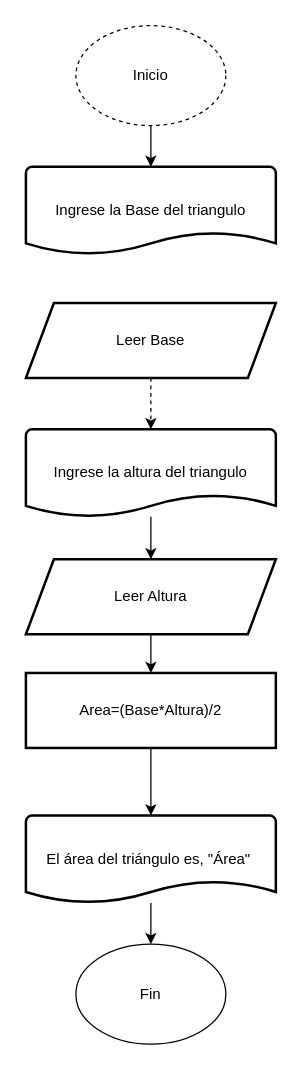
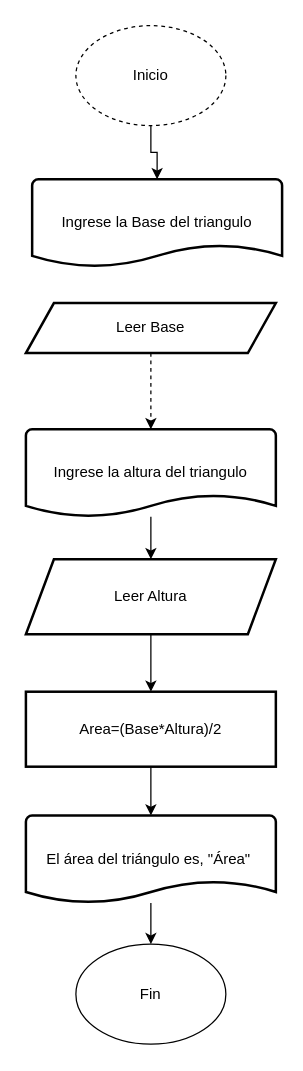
node "Ingrese la Base del triangulo": moved (151, 211) -> (157, 223)
node "Leer Base": size 250x75 -> 250x50
node "Area=(Base*Altura)/2": moved (151, 711) -> (151, 729)
